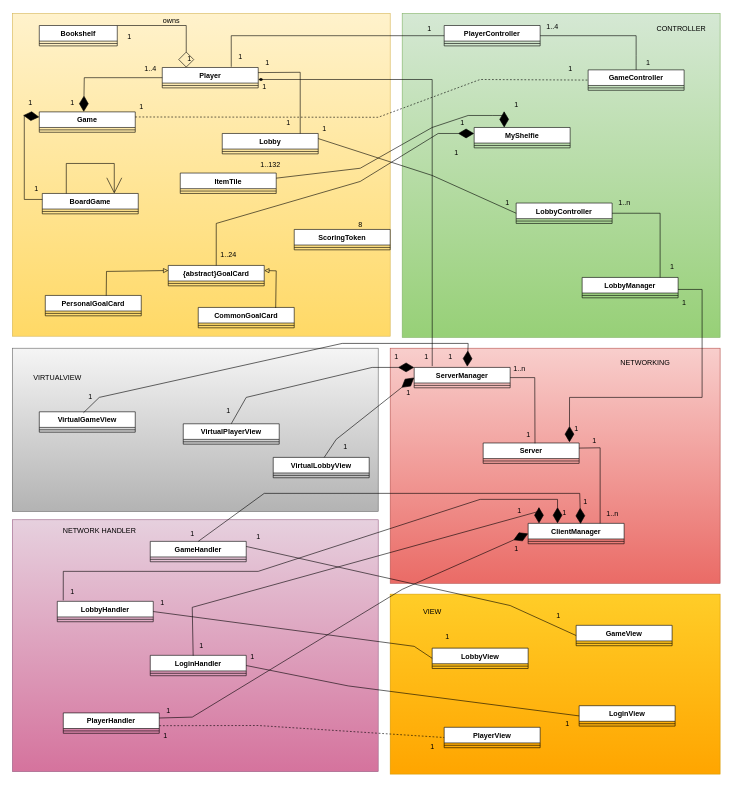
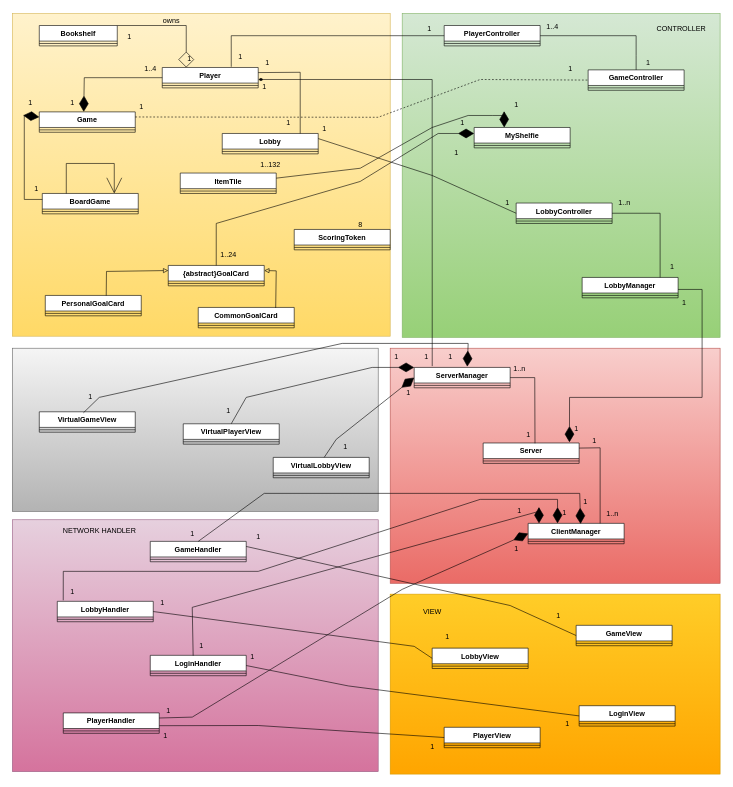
node "NETWORKING": removed
node "VIRTUALVIEW": removed
edge "PlayerHandler" -- "PlayerView": style dashed -> solid
